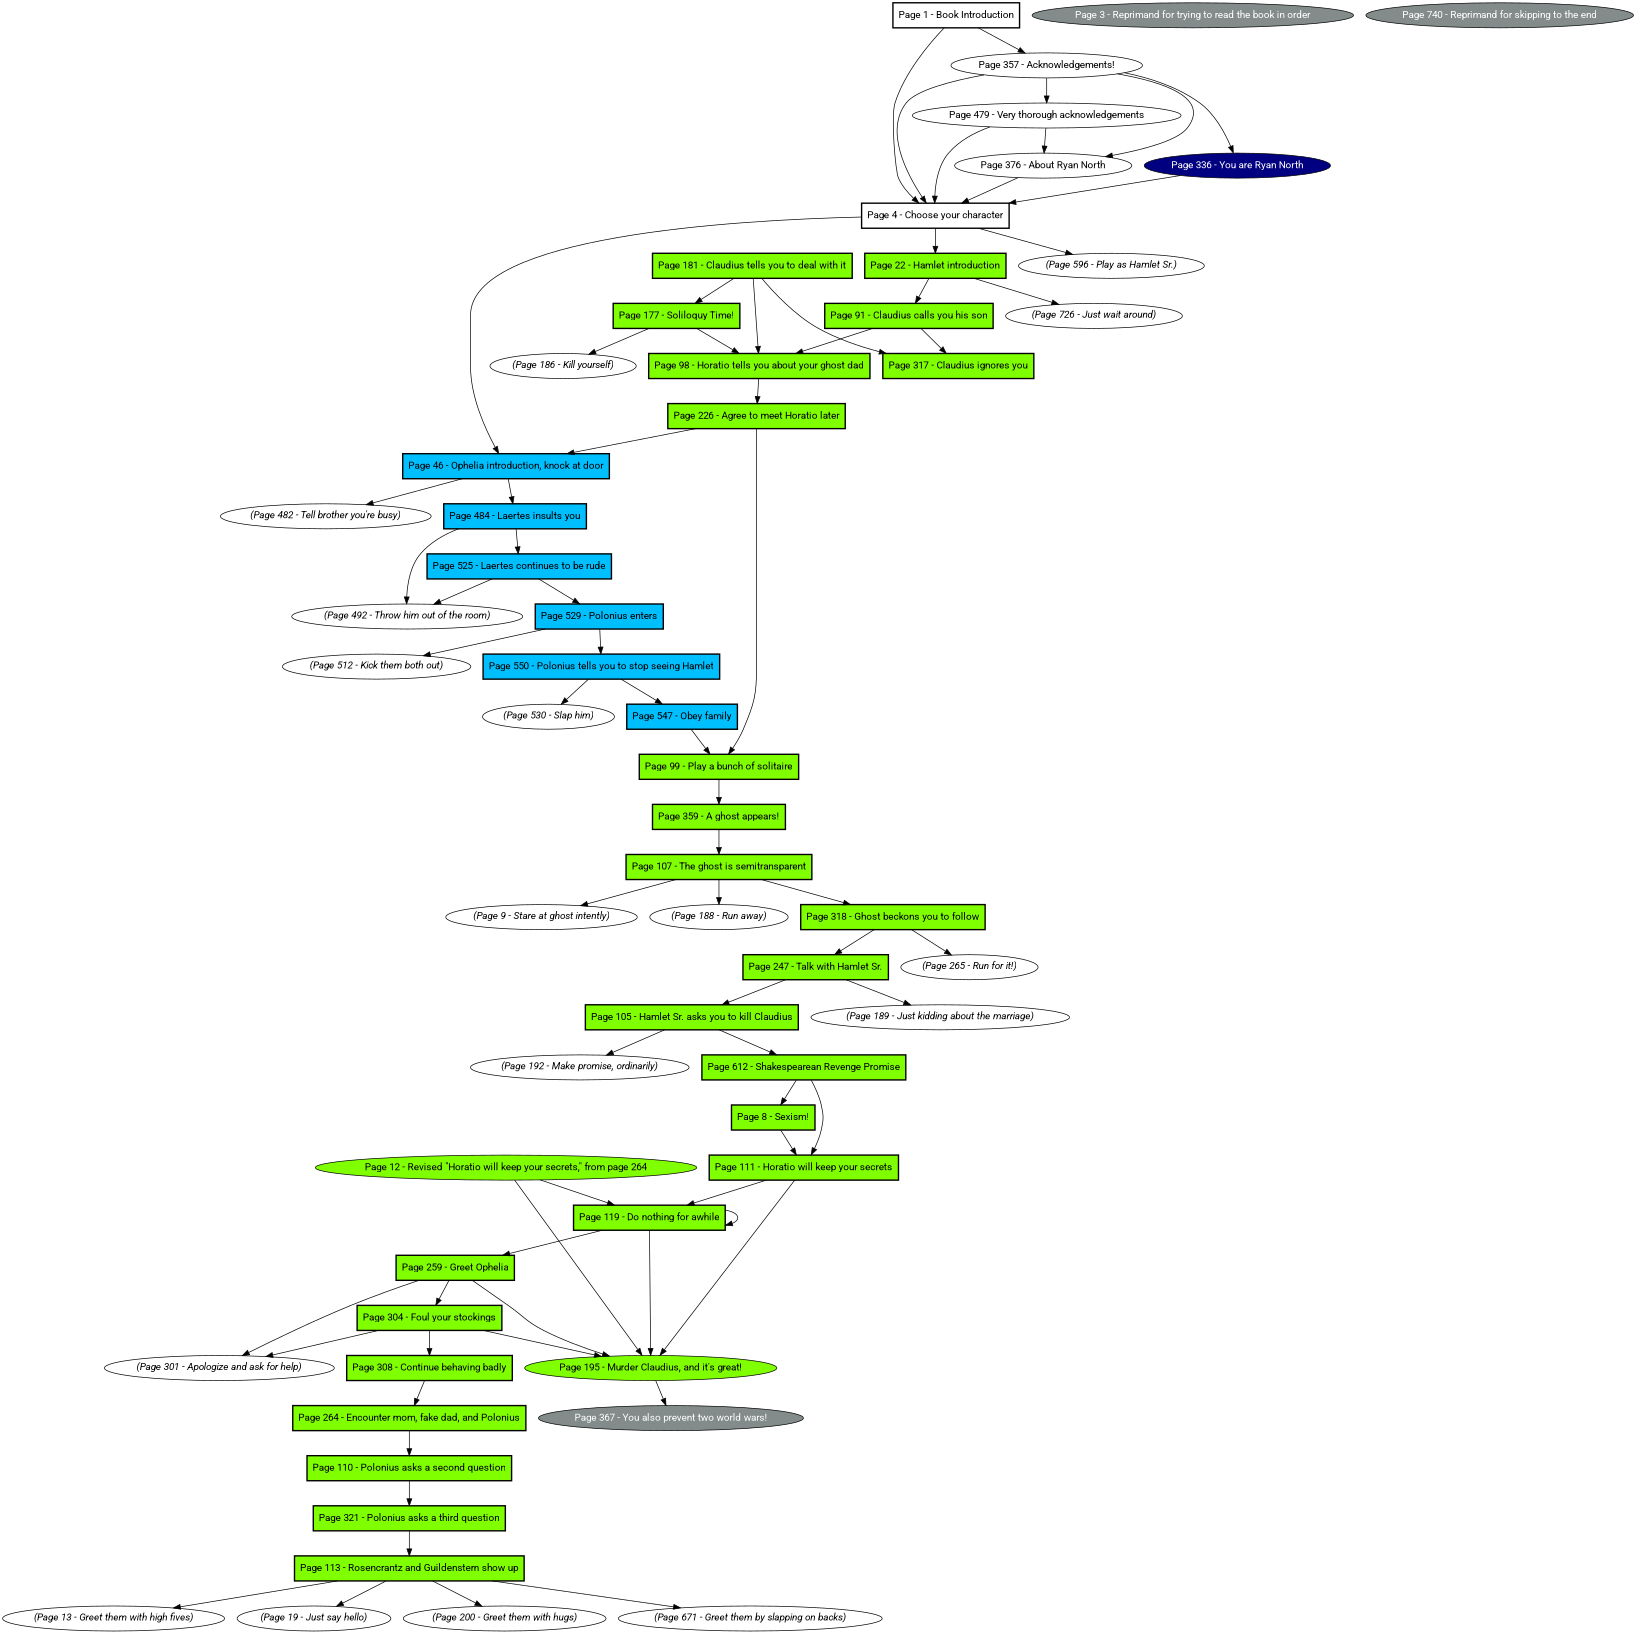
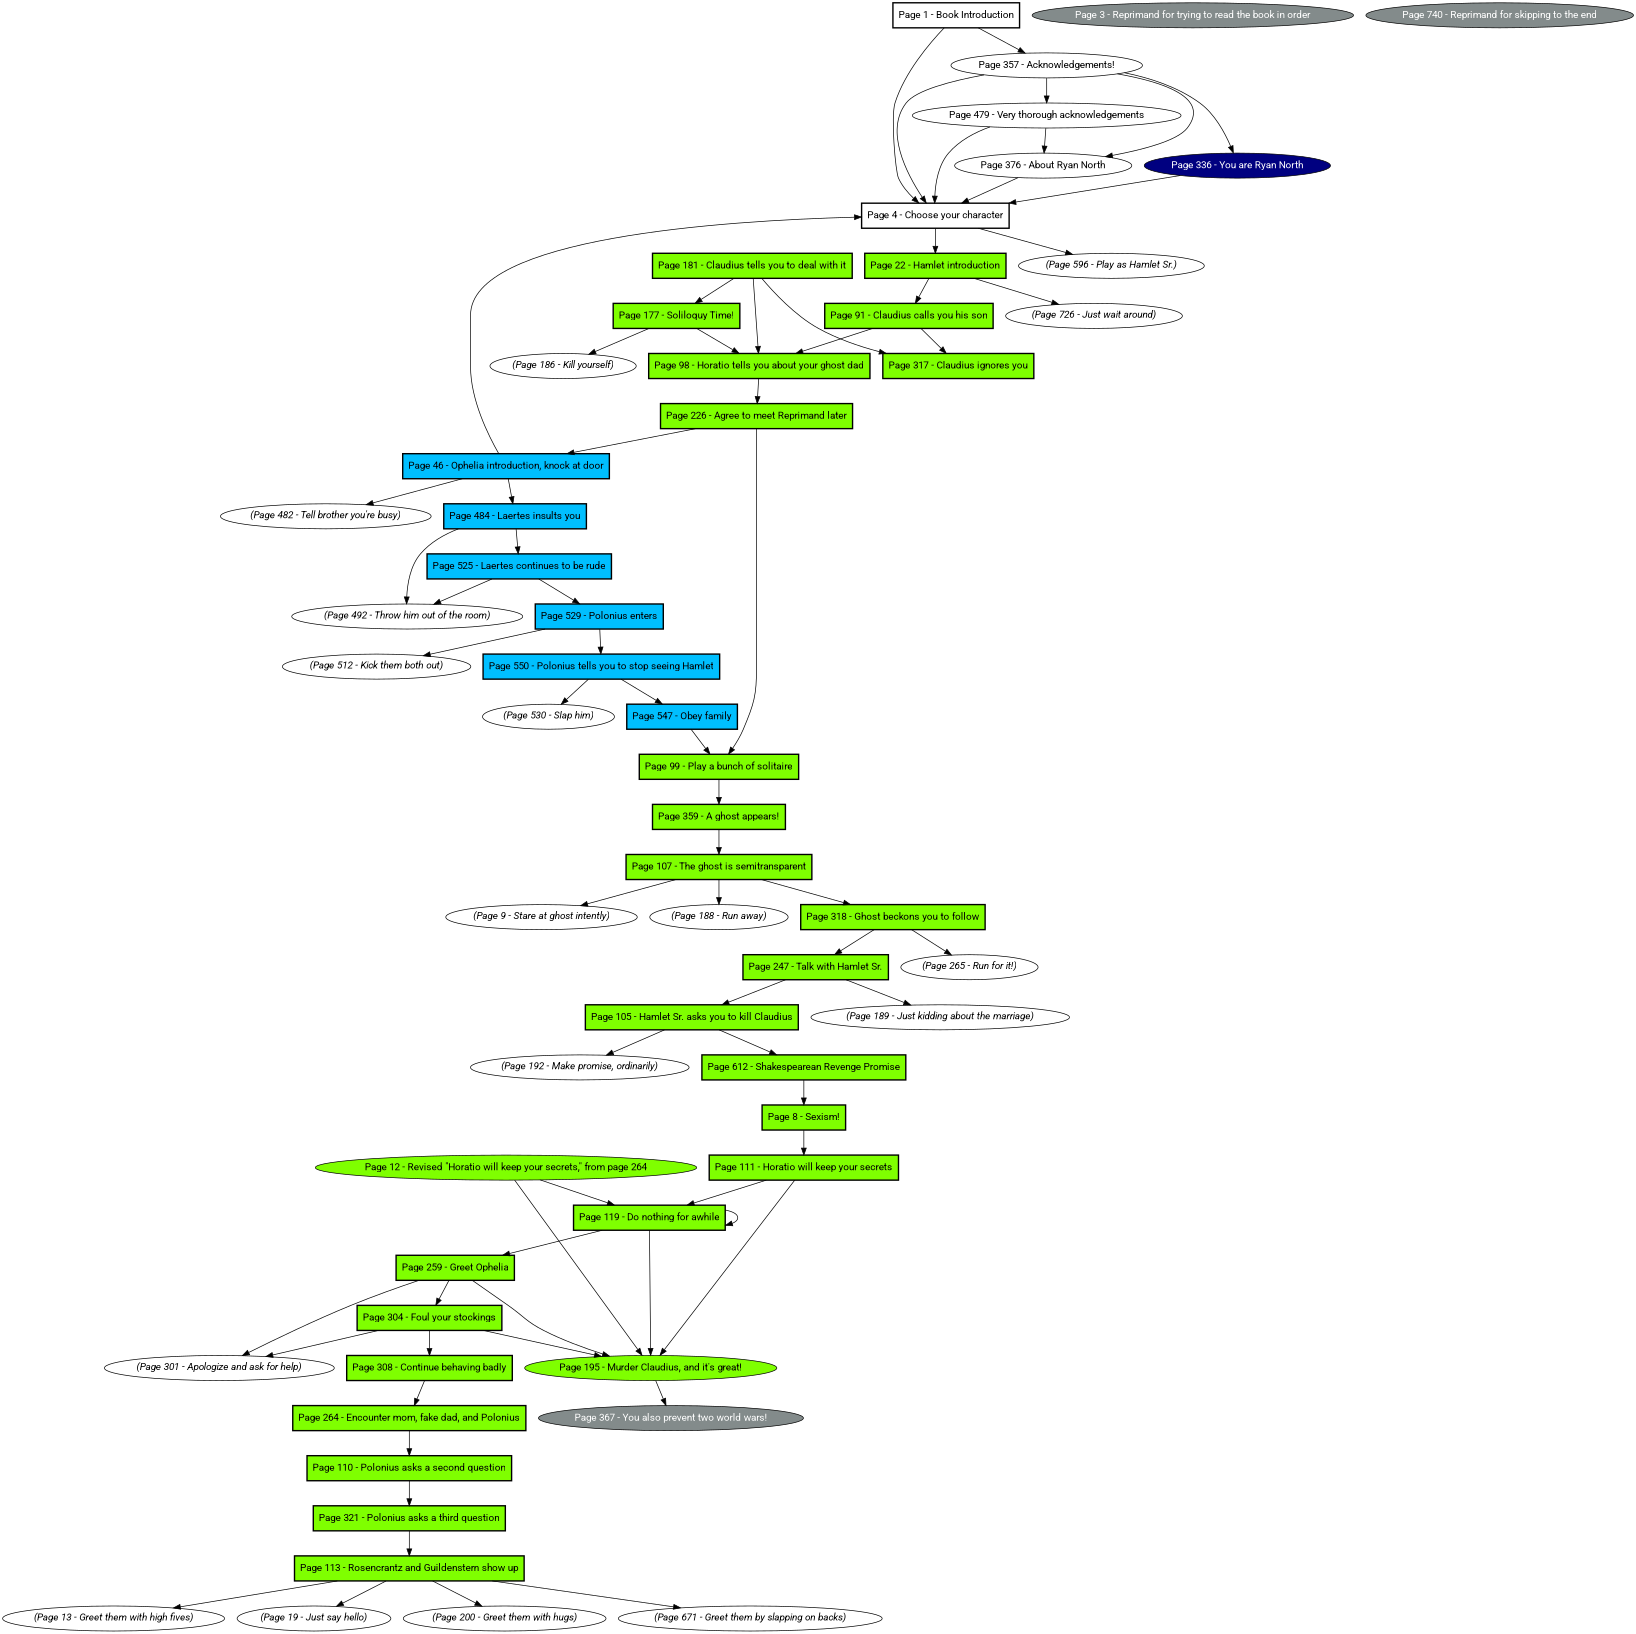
edge "Page 4 - Choose your character" -> "Page 46 - Ophelia introduction, knock at door": reversed
node "Page 226 - Agree to meet Horatio later": label "Page 226 - Agree to meet Horatio later" -> "Page 226 - Agree to meet Reprimand later"
edge "Page 612 - Shakespearean Revenge Promise" -> "Page 111 - Horatio will keep your secrets": removed
